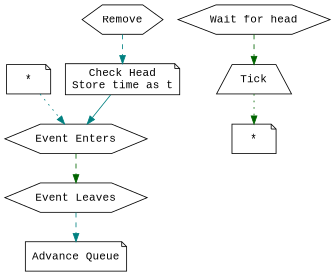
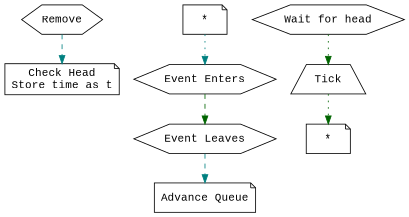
edge "Wait for head" -> "Tick": style dashed -> dotted
edge "Check Head Store time as t" -> "Event Enters": removed
